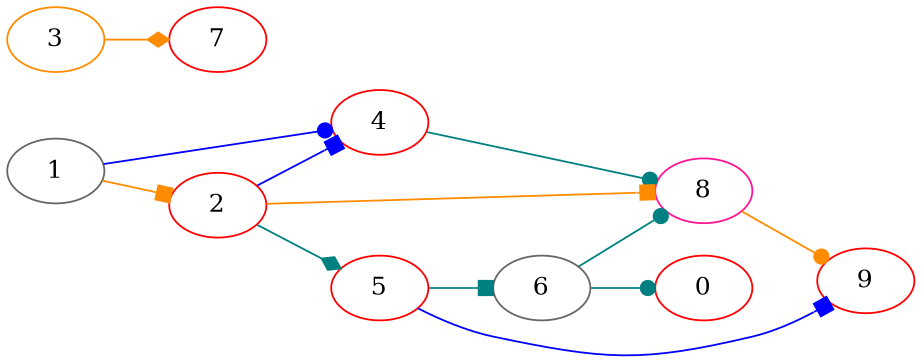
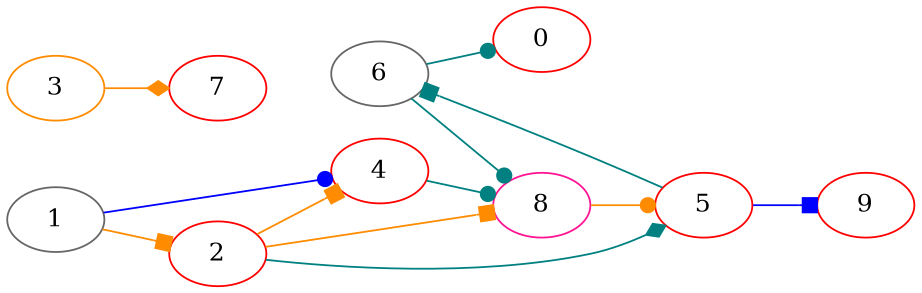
edge "2" -> "4": color blue -> darkorange
edge "8" -> "9": now "8" -> "5"
